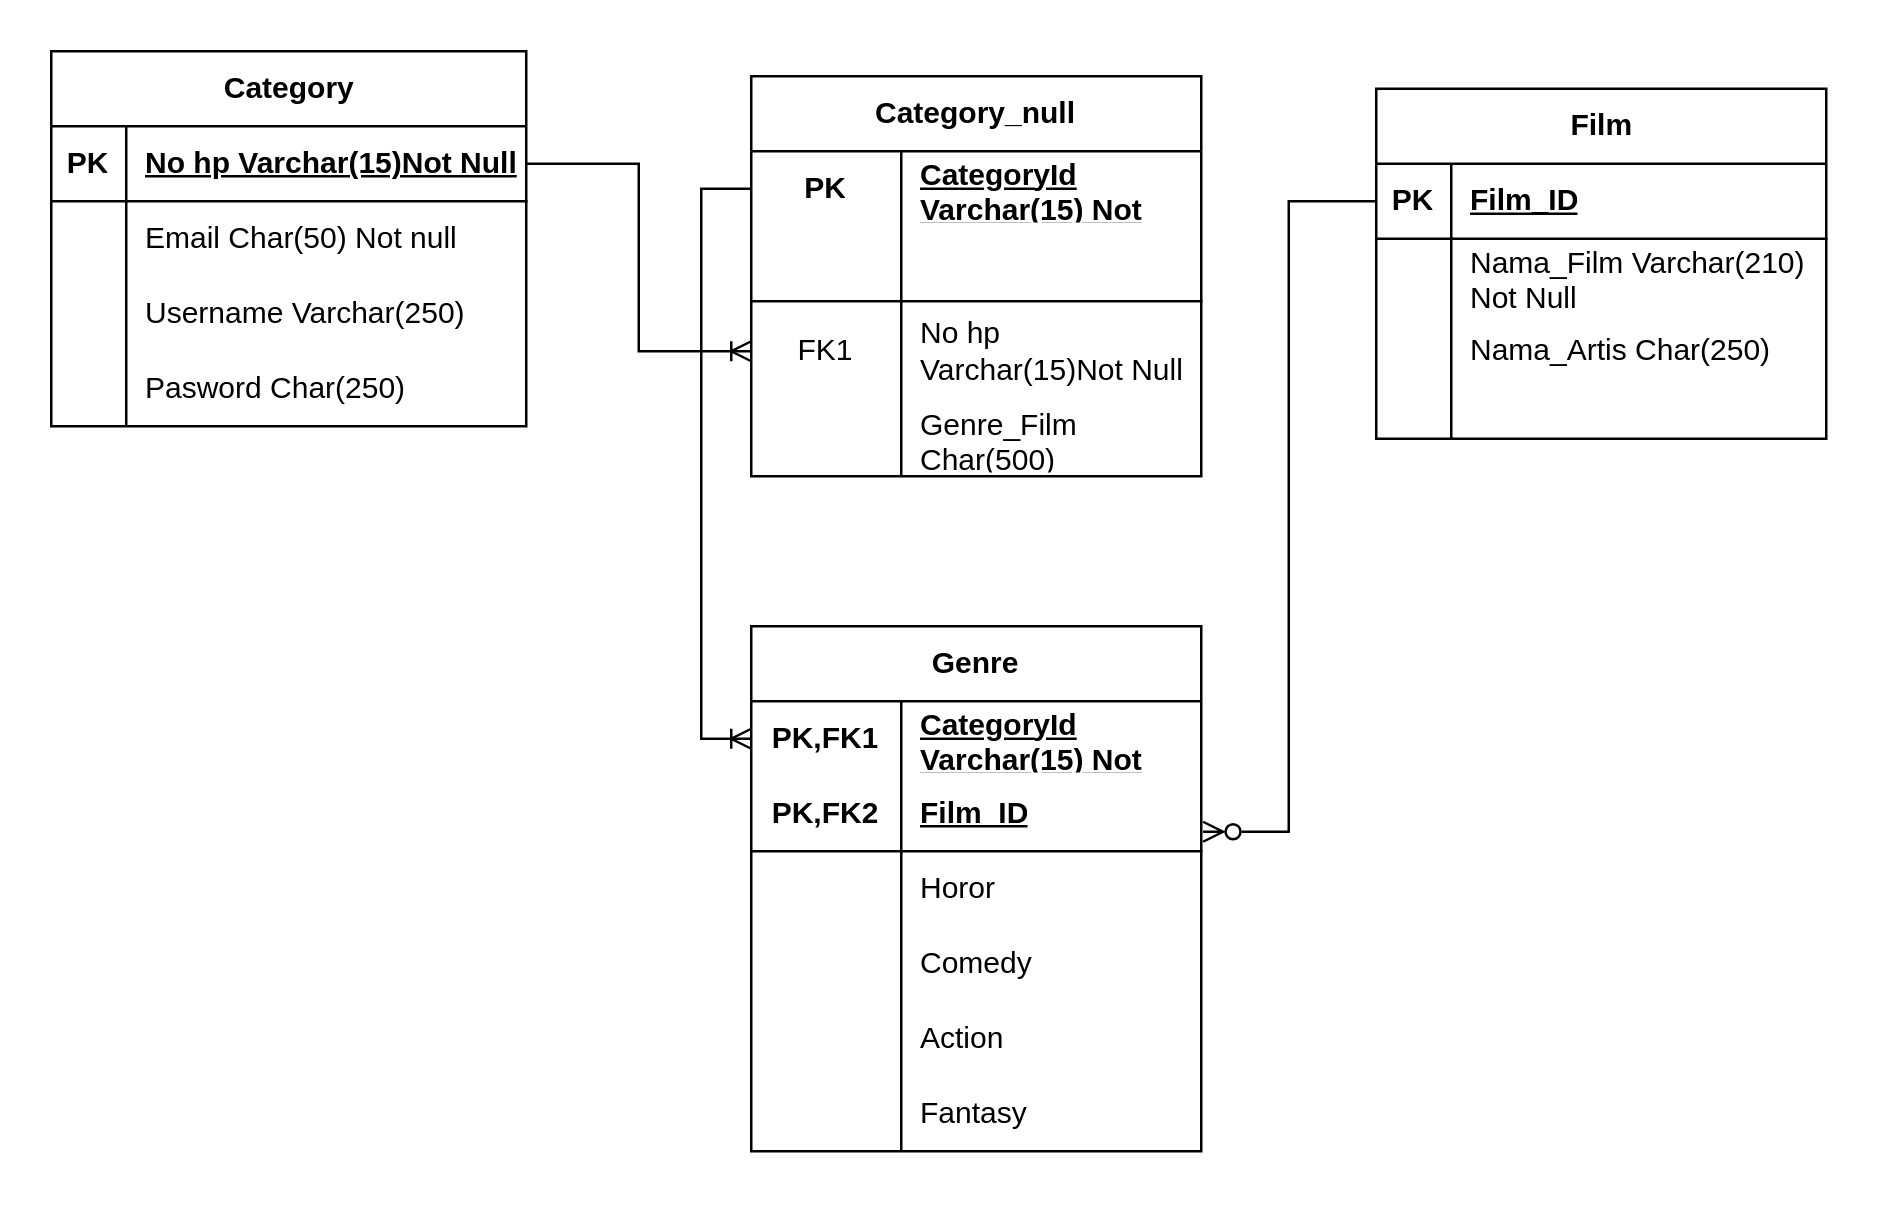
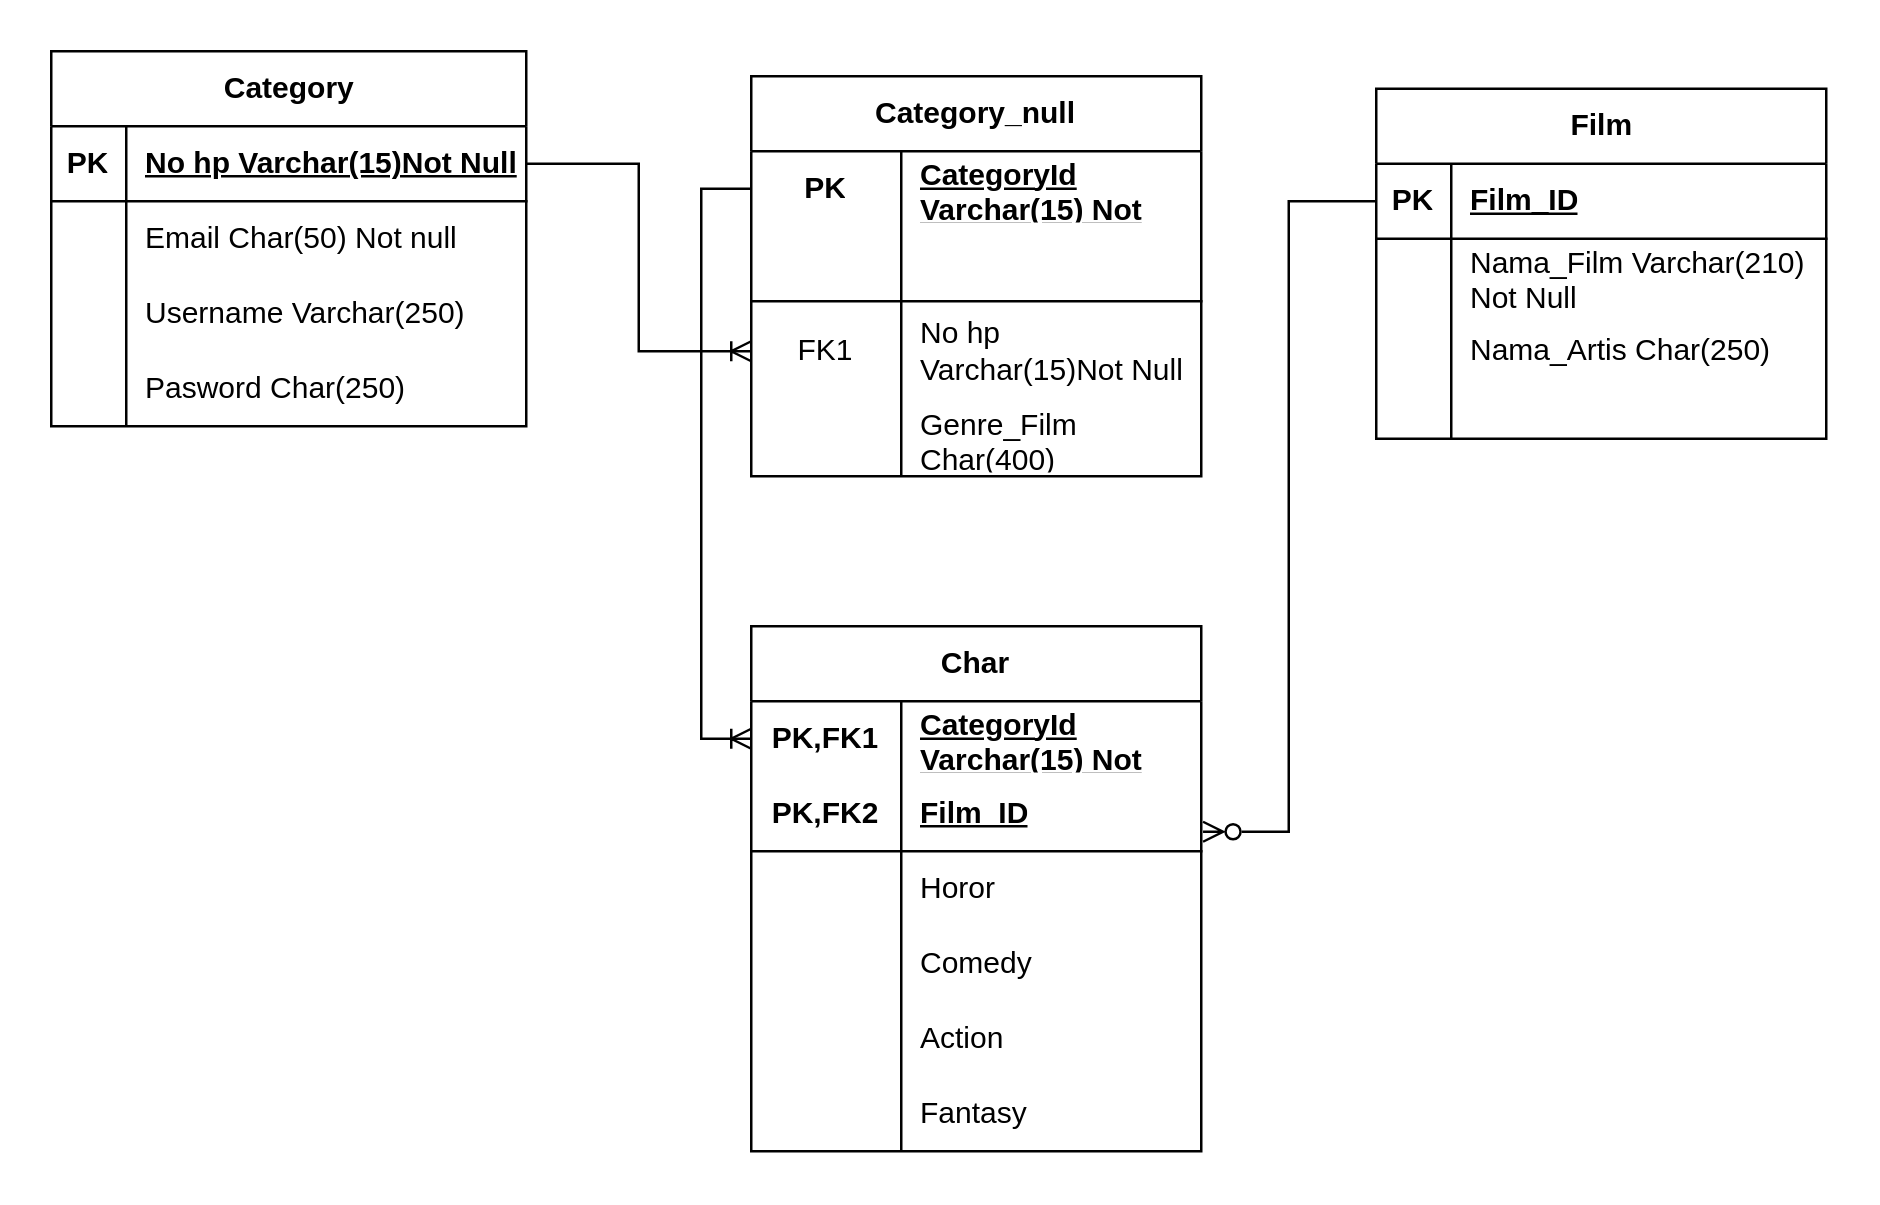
node "Genre_Film Char(500)": label "Genre_Film Char(500)" -> "Genre_Film Char(400)"
node "Genre": label "Genre" -> "Char"
